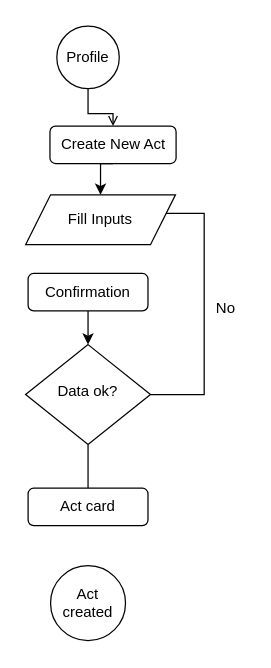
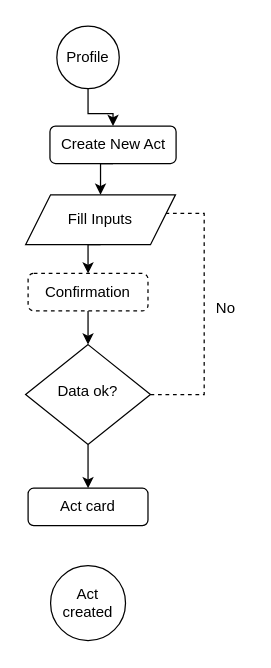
edge "Profile" -> "Create New Act": arrowhead open -> classic
edge "Fill Inputs" -> "Confirmation": added
node "Confirmation": style solid -> dashed
edge "Data ok?" -> "Fill Inputs": style solid -> dashed
edge "Data ok?" -- "Act card": arrowhead none -> classic
